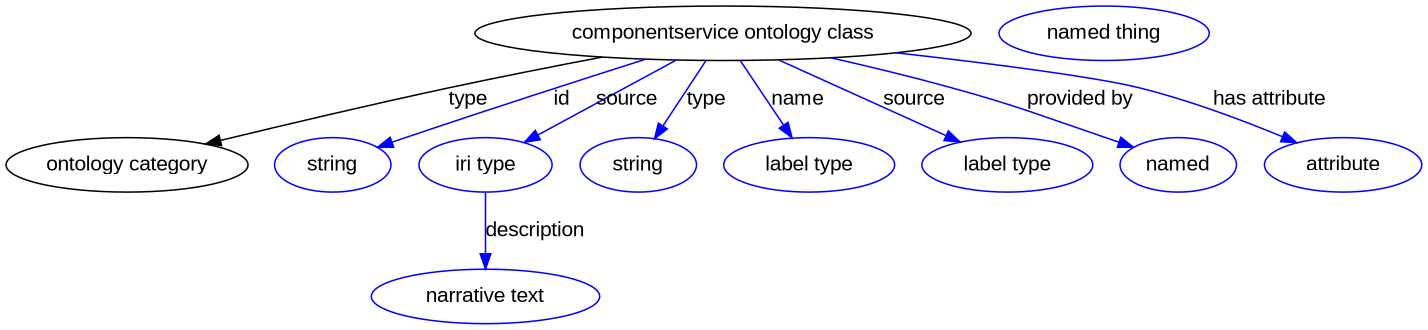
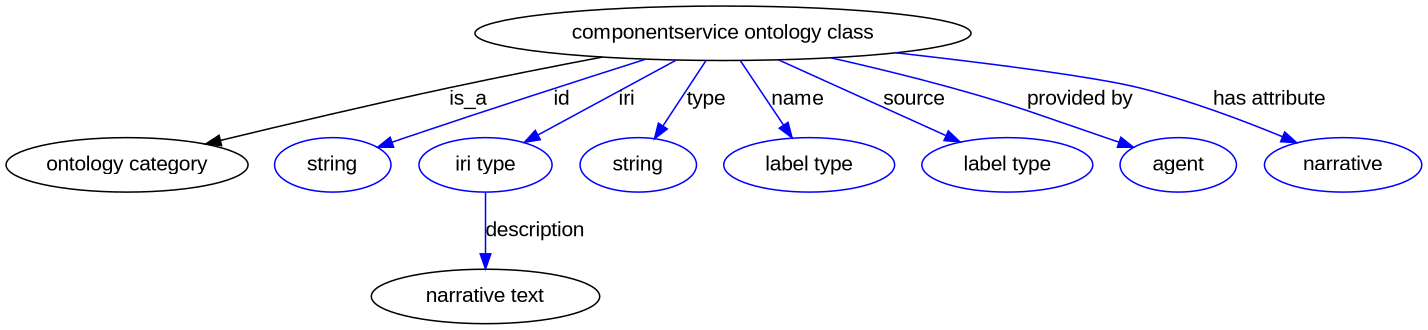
node "named thing": removed
edge "componentservice ontology class" -> "ontology category": label "type" -> "is_a"
edge "componentservice ontology class" -> "iri type": label "source" -> "iri"
node "named": label "named" -> "agent"
node "attribute": label "attribute" -> "narrative"
node "narrative text": color blue -> black
